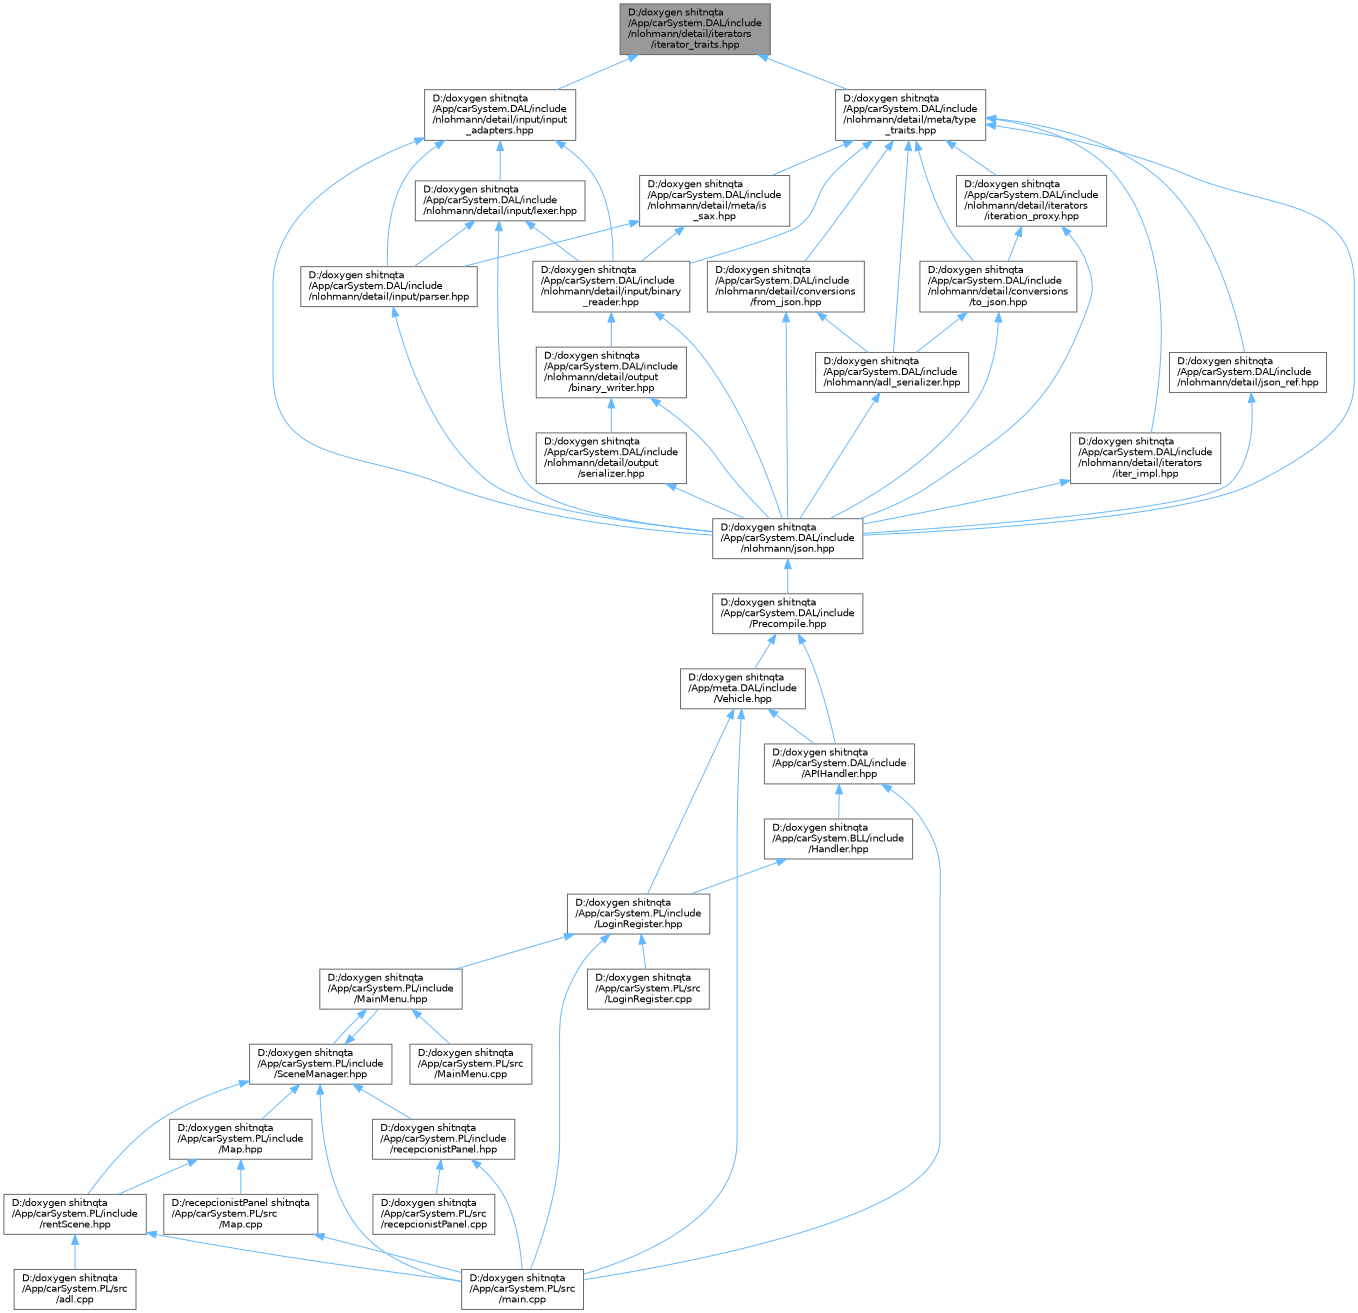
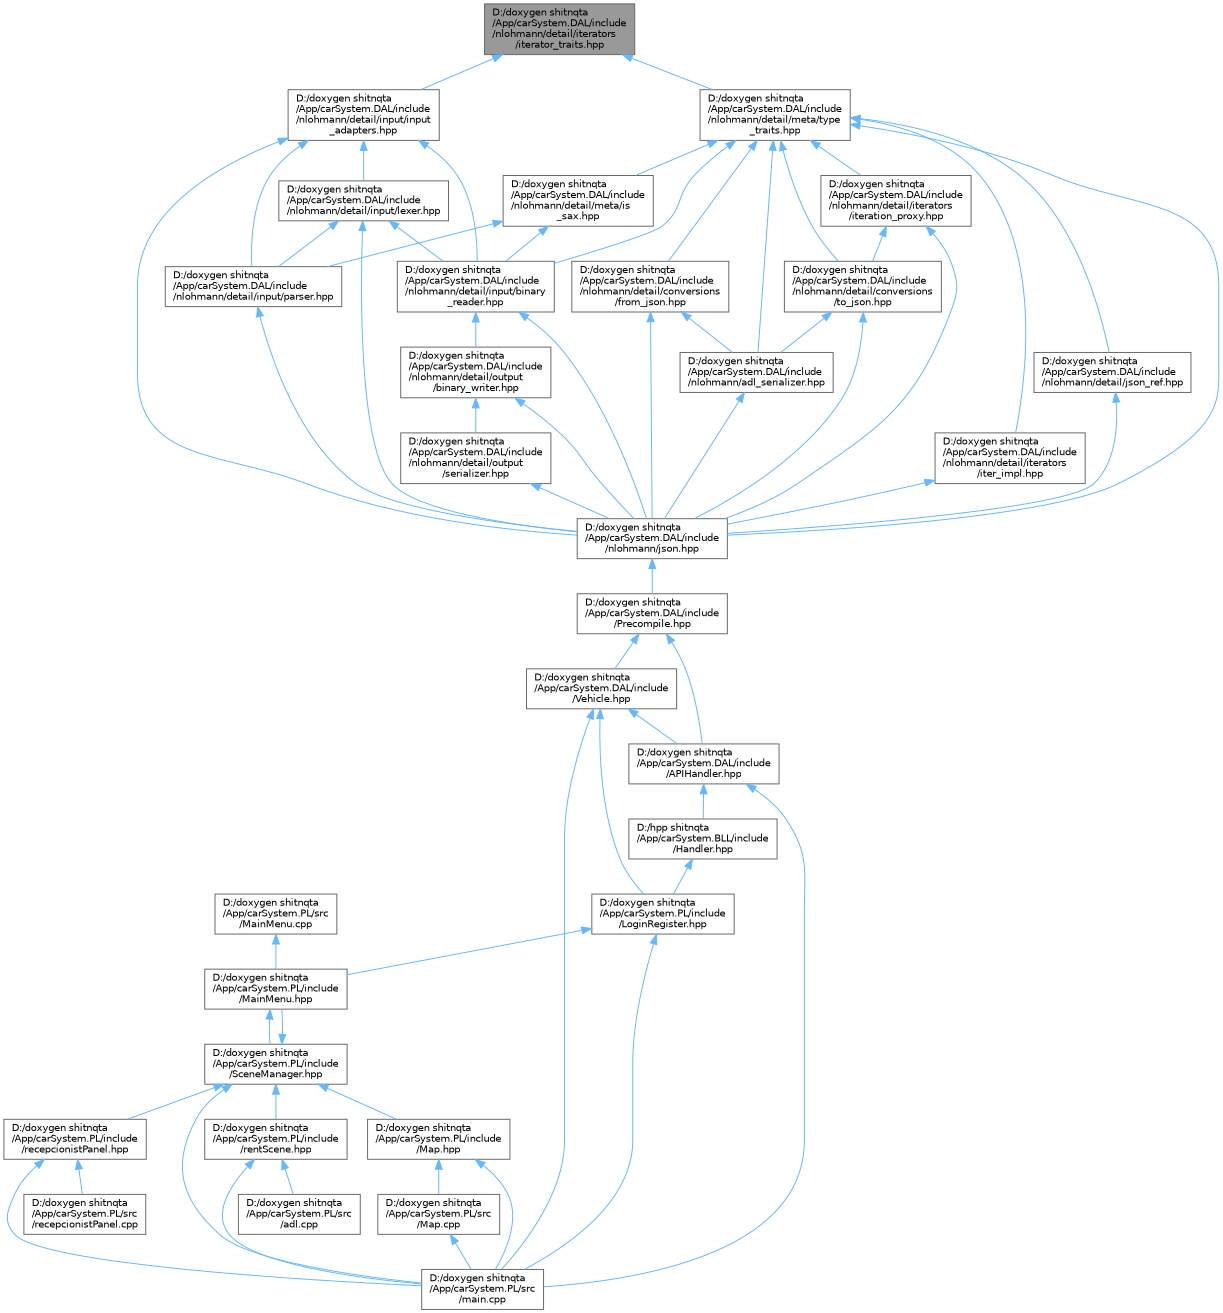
node "D:/doxygen shitnqta /App/meta.DAL/include /Vehicle.hpp": label "D:/doxygen shitnqta /App/meta.DAL/include /Vehicle.hpp" -> "D:/doxygen shitnqta /App/carSystem.DAL/include /Vehicle.hpp"
node "D:/doxygen shitnqta /App/carSystem.BLL/include /Handler.hpp": label "D:/doxygen shitnqta /App/carSystem.BLL/include /Handler.hpp" -> "D:/hpp shitnqta /App/carSystem.BLL/include /Handler.hpp"
node "D:/doxygen shitnqta /App/carSystem.PL/src /LoginRegister.cpp": removed
edge "D:/doxygen shitnqta /App/carSystem.PL/src /MainMenu.cpp" -> "D:/doxygen shitnqta /App/carSystem.PL/include /MainMenu.hpp": reversed
edge "D:/doxygen shitnqta /App/carSystem.PL/include /rentScene.hpp" -> "D:/doxygen shitnqta /App/carSystem.PL/include /Map.hpp": now "D:/doxygen shitnqta /App/carSystem.PL/src /main.cpp" -> "D:/doxygen shitnqta /App/carSystem.PL/include /Map.hpp"
node "D:/recepcionistPanel shitnqta /App/carSystem.PL/src /Map.cpp": label "D:/recepcionistPanel shitnqta /App/carSystem.PL/src /Map.cpp" -> "D:/doxygen shitnqta /App/carSystem.PL/src /Map.cpp"
